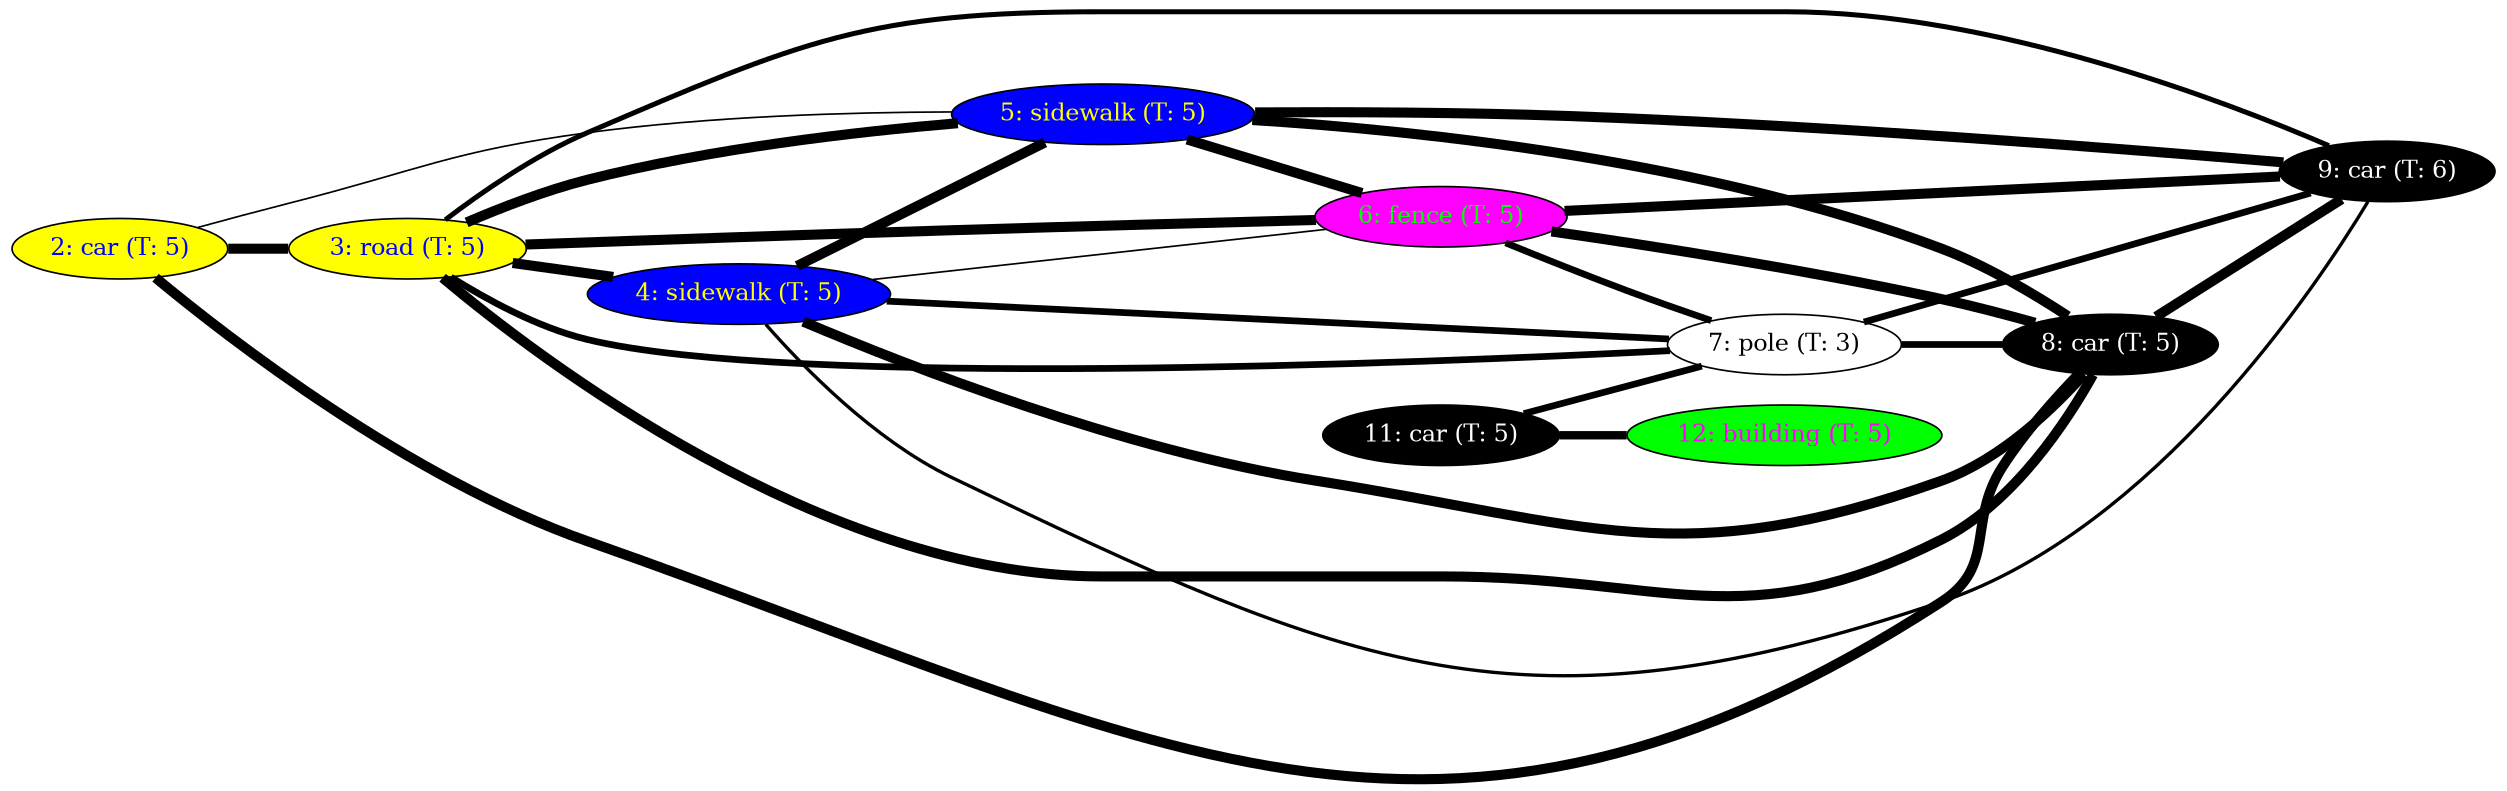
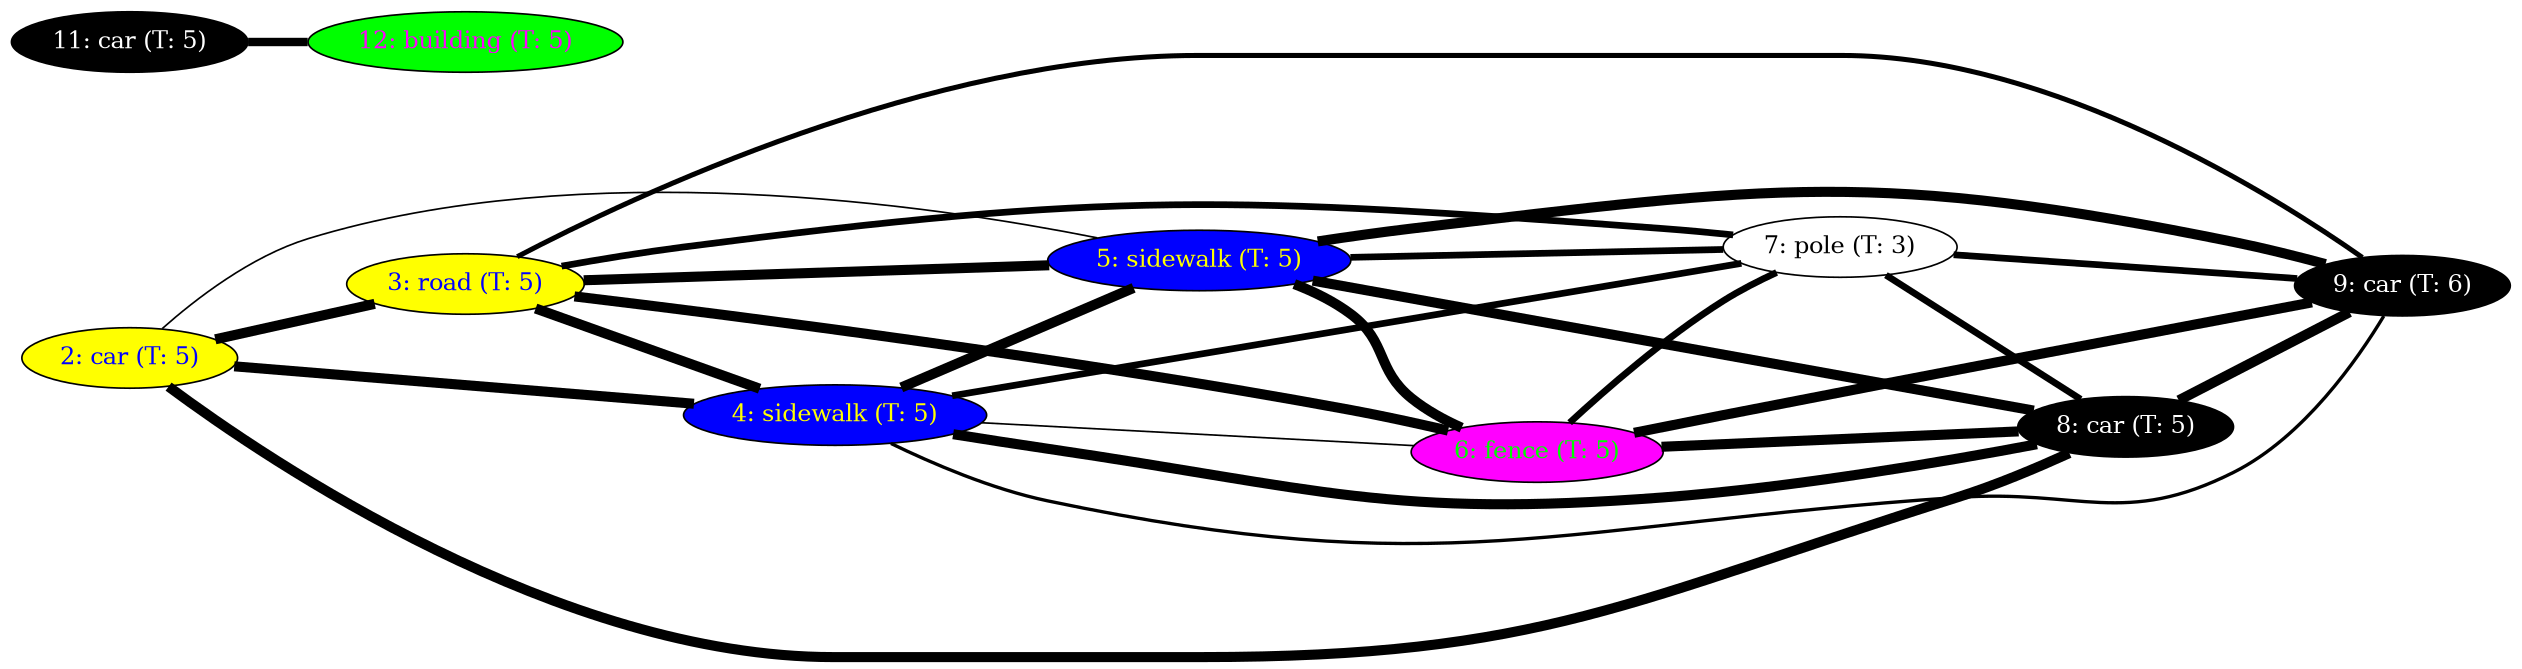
edge "2: car (T: 5)" -- "4: sidewalk (T: 5)": added
edge "7: pole (T: 3)" -- "11: car (T: 5)": now "7: pole (T: 3)" -- "5: sidewalk (T: 5)"
edge "3: road (T: 5)" -- "8: car (T: 5)": removed
